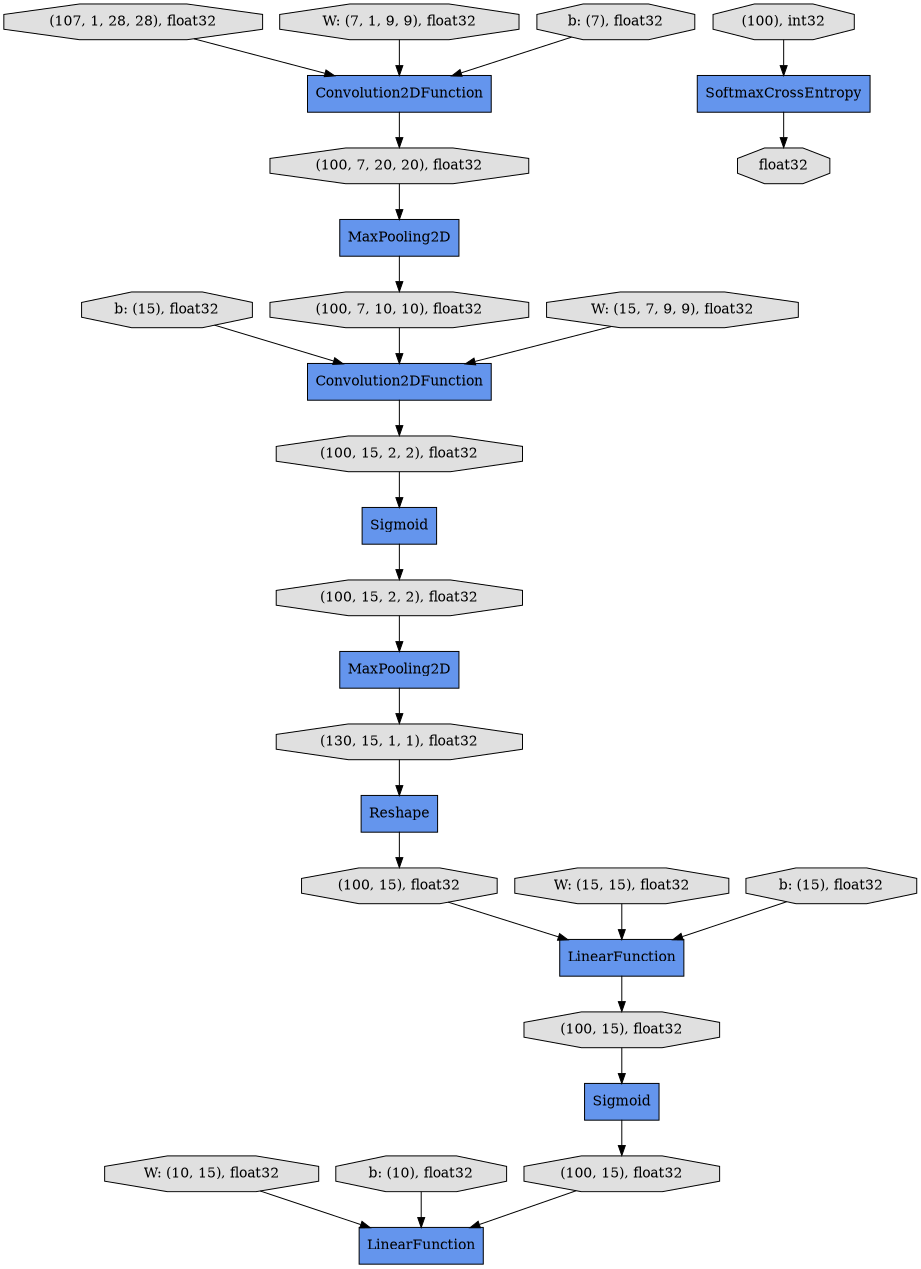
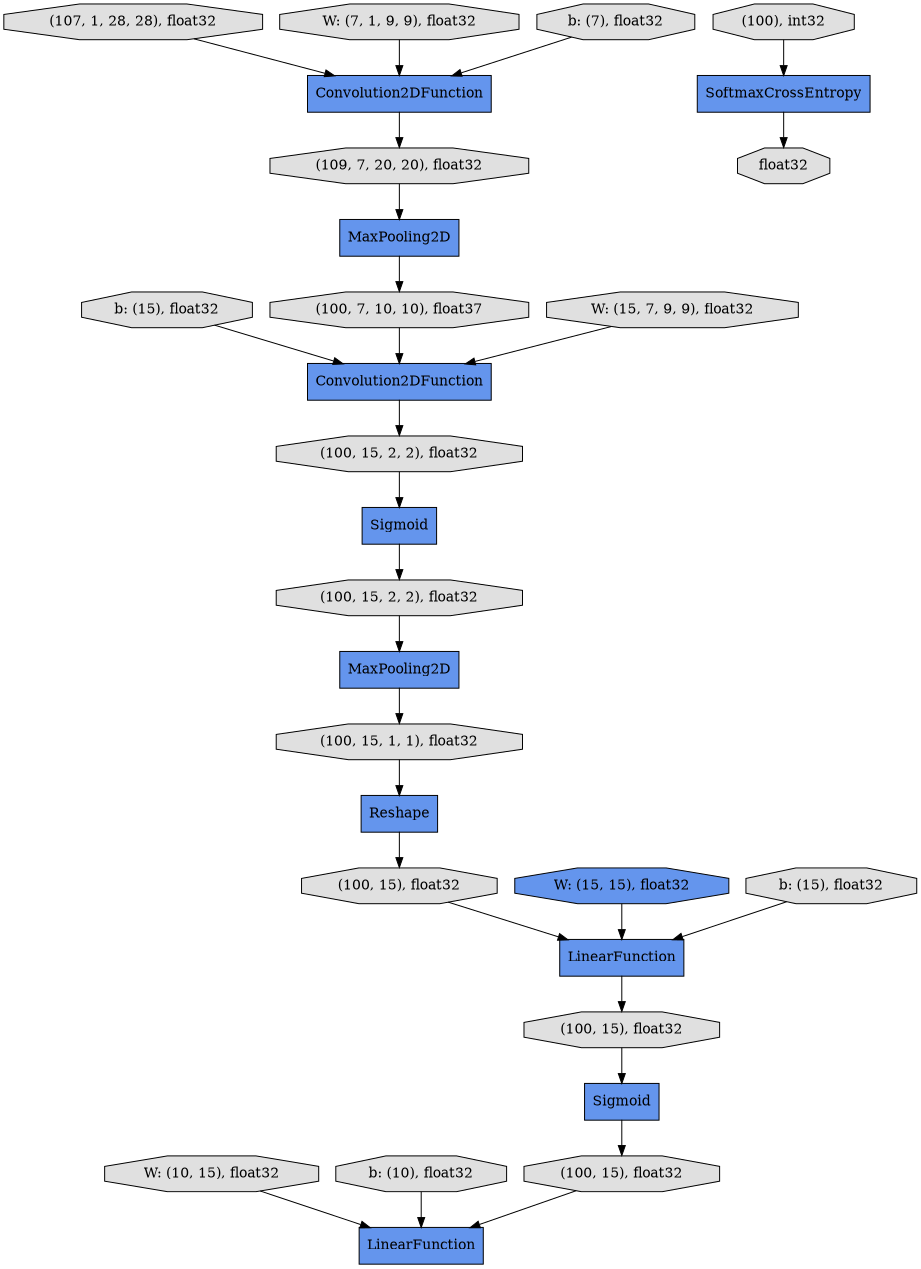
node "(100, 7, 20, 20), float32": label "(100, 7, 20, 20), float32" -> "(109, 7, 20, 20), float32"
node "(100, 7, 10, 10), float32": label "(100, 7, 10, 10), float32" -> "(100, 7, 10, 10), float37"
node "(130, 15, 1, 1), float32": label "(130, 15, 1, 1), float32" -> "(100, 15, 1, 1), float32"
node "W: (15, 15), float32": fillcolor #e0e0e0 -> #6495ed
